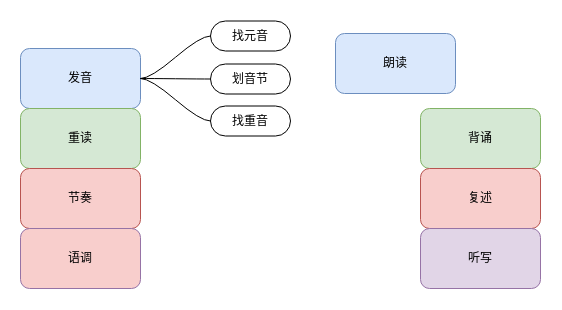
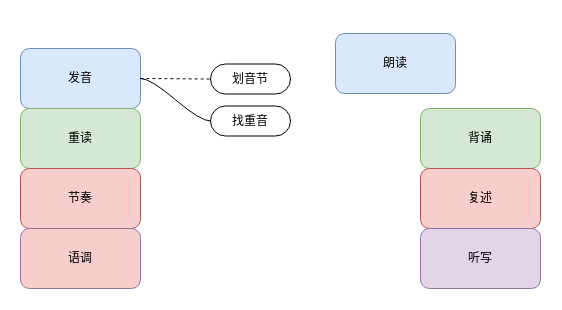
node "找元音": removed
edge "找元音" -- "发音": removed
edge "发音" -- "划音节": style solid -> dashed
